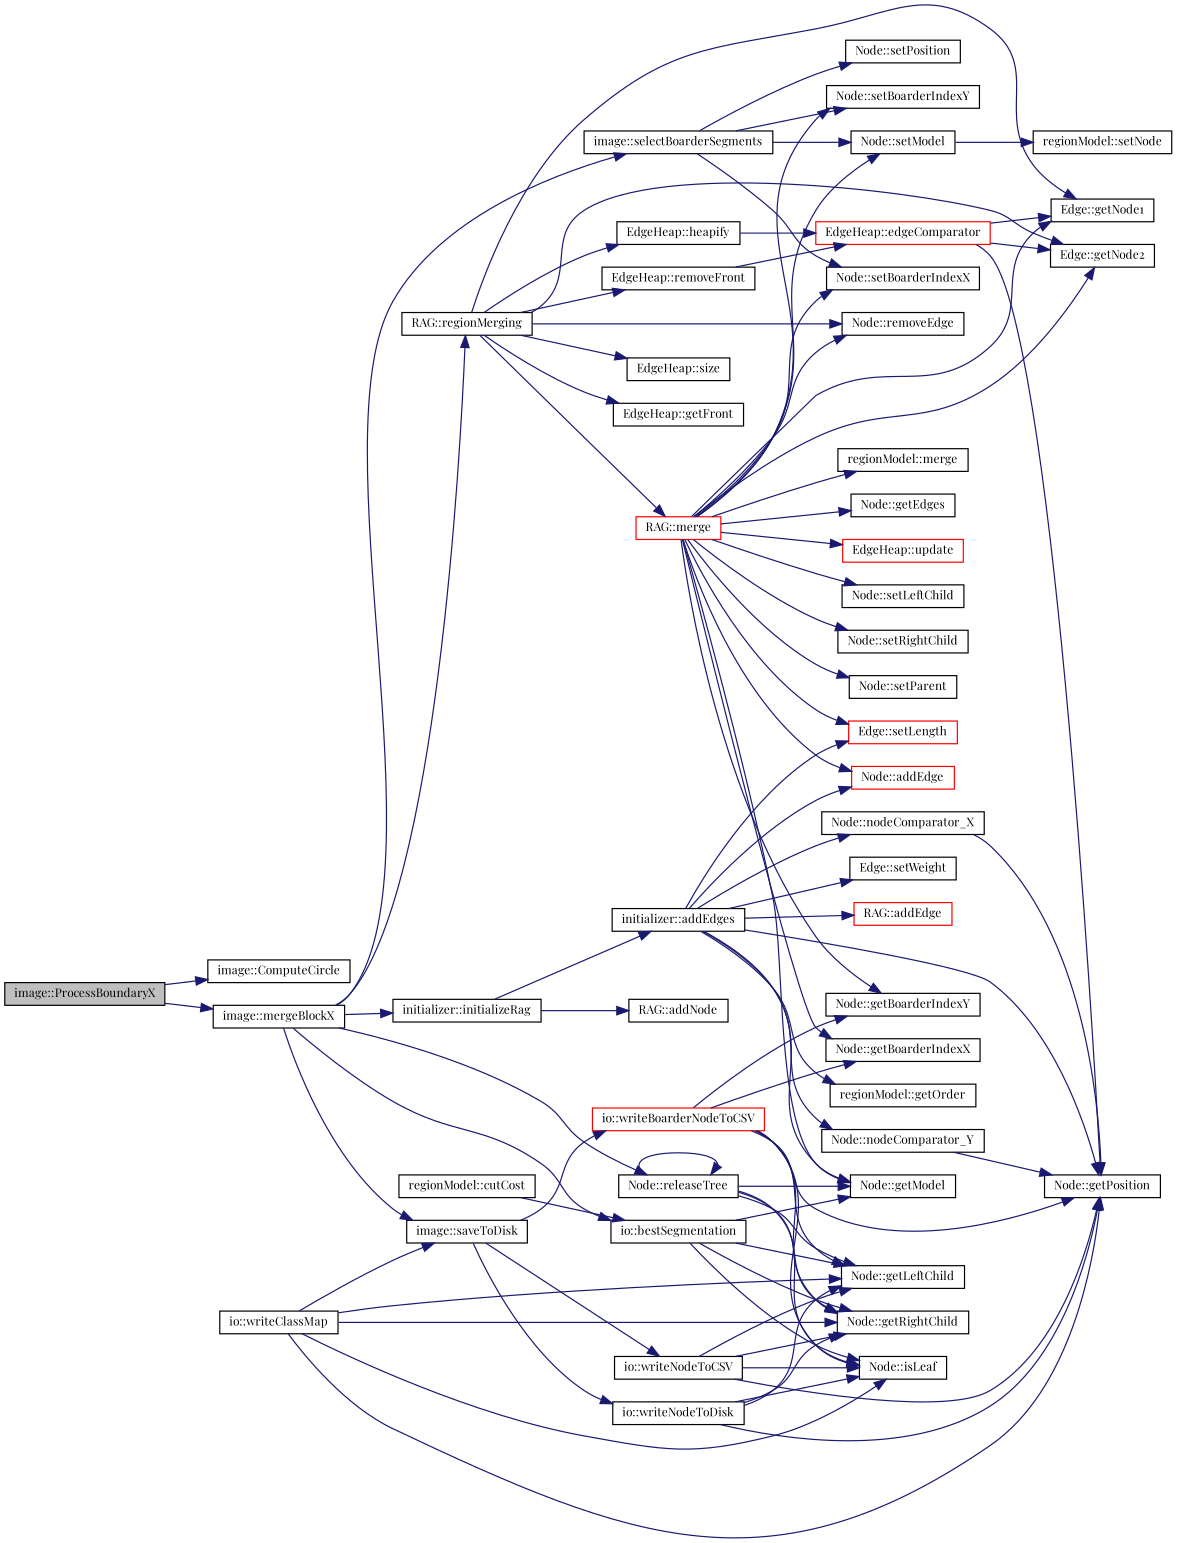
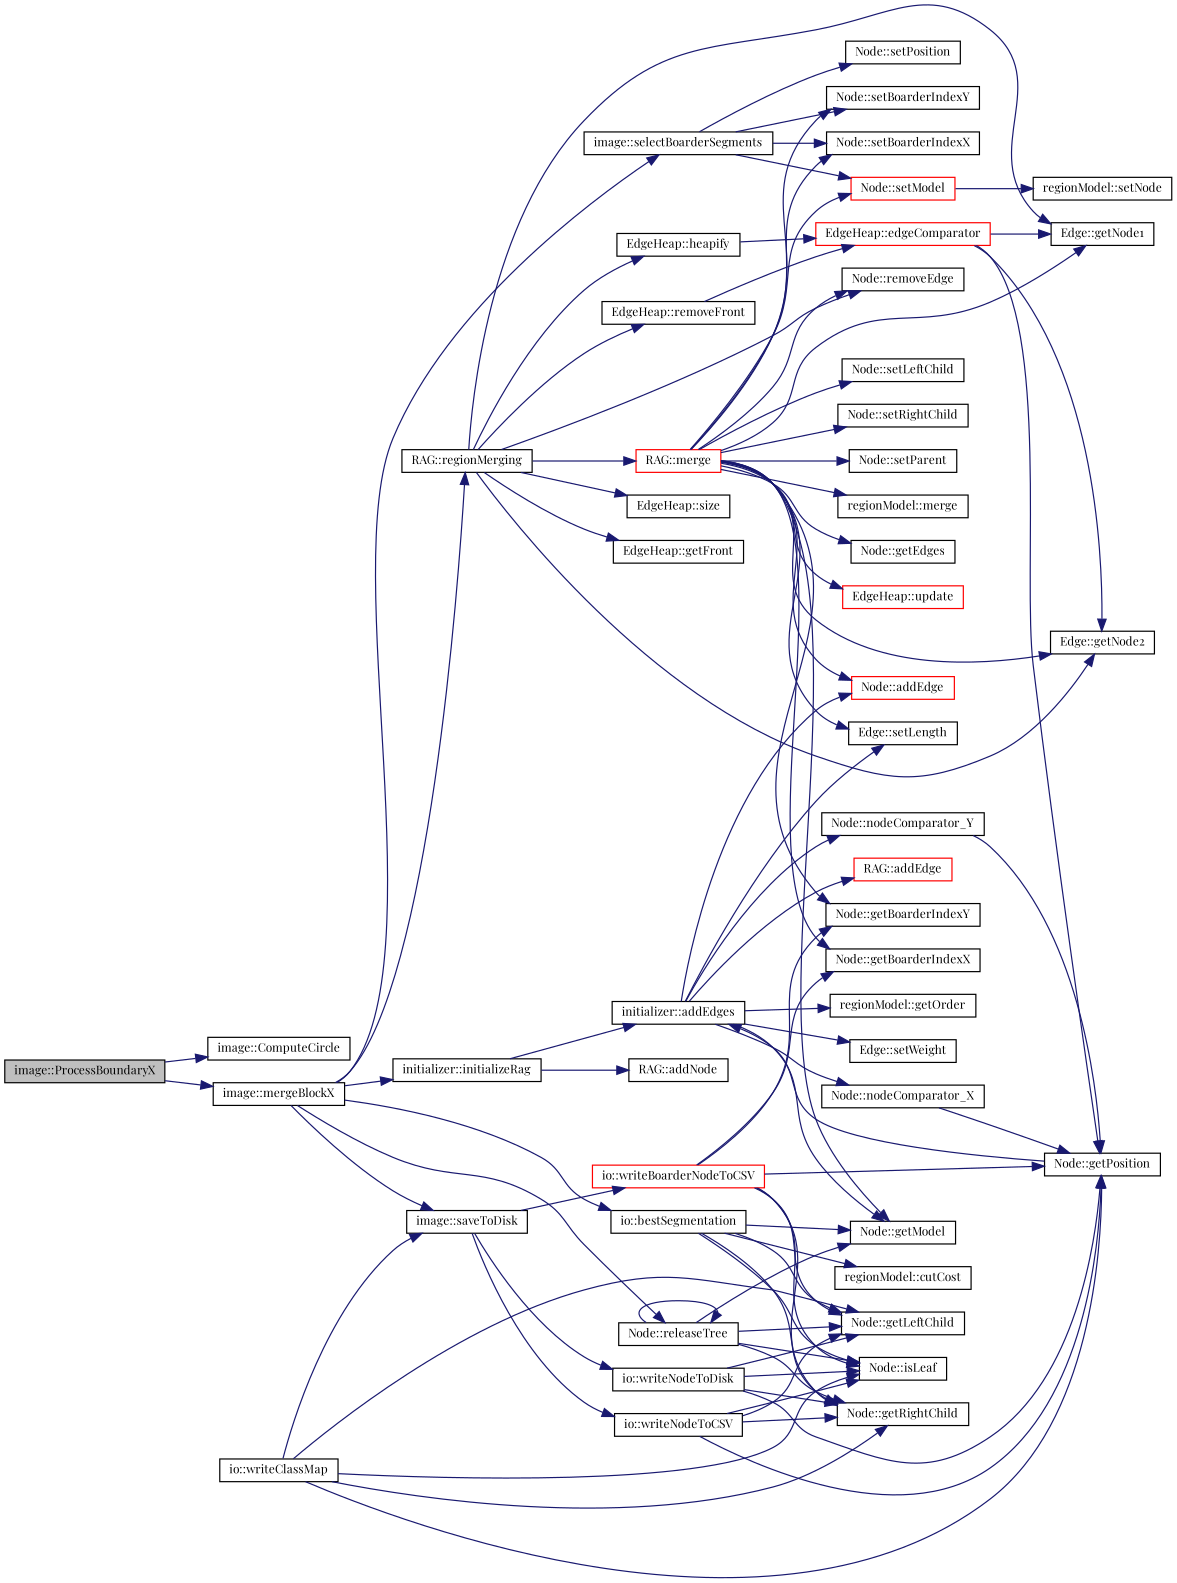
node "Node::setModel": color black -> red
node "Edge::setLength": color red -> black
edge "initializer::addEdges" -> "Node::getPosition": reversed
edge "regionModel::cutCost" -> "io::bestSegmentation": reversed
